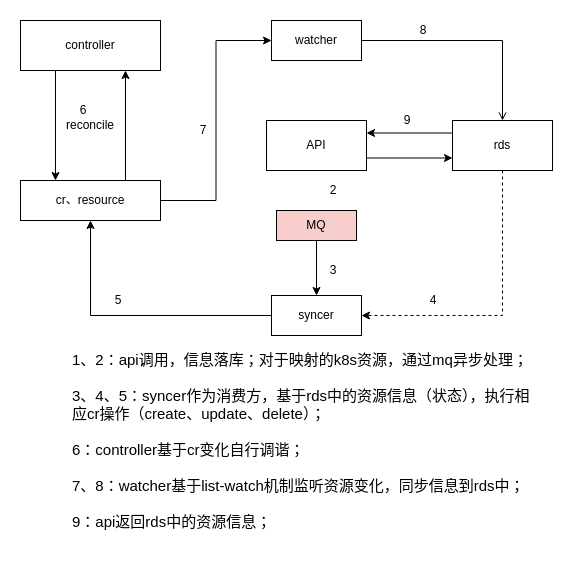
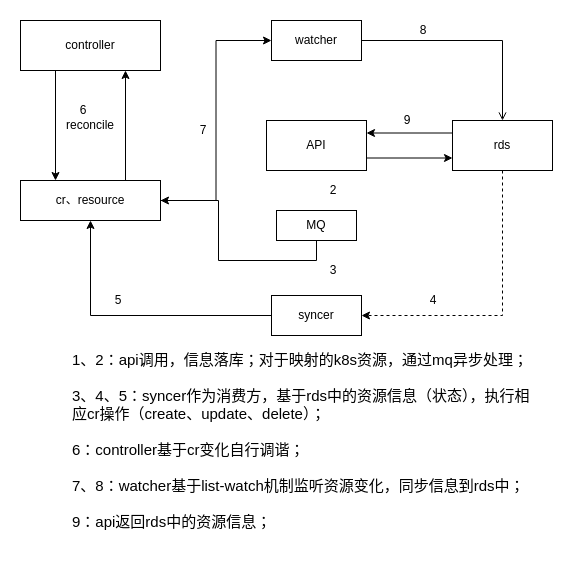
node "MQ": fillcolor #f8cecc -> #ffffff
edge "MQ" -> "syncer": now "MQ" -> "cr、resource"
